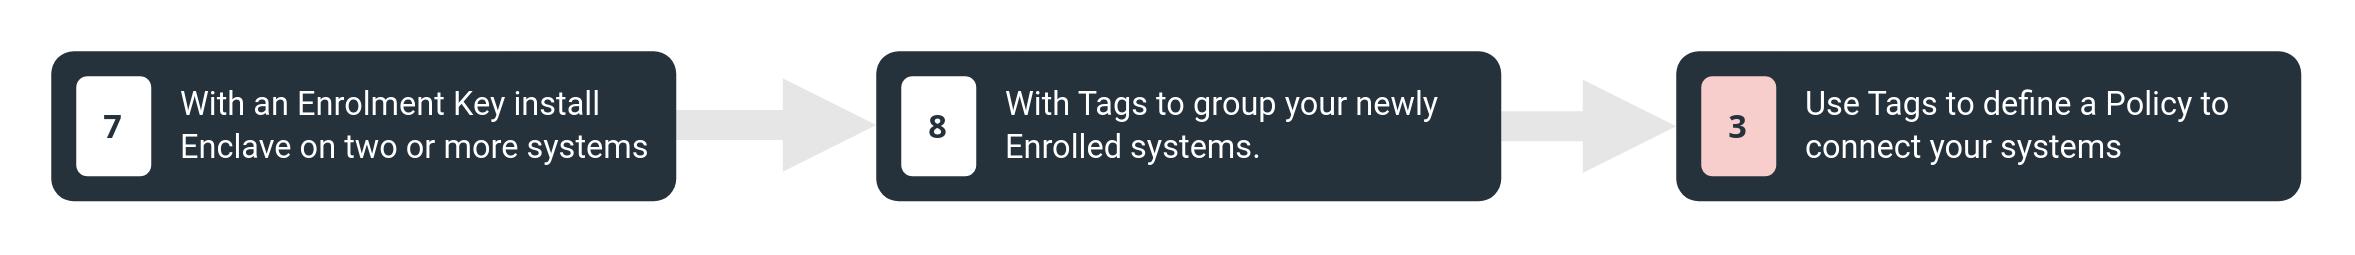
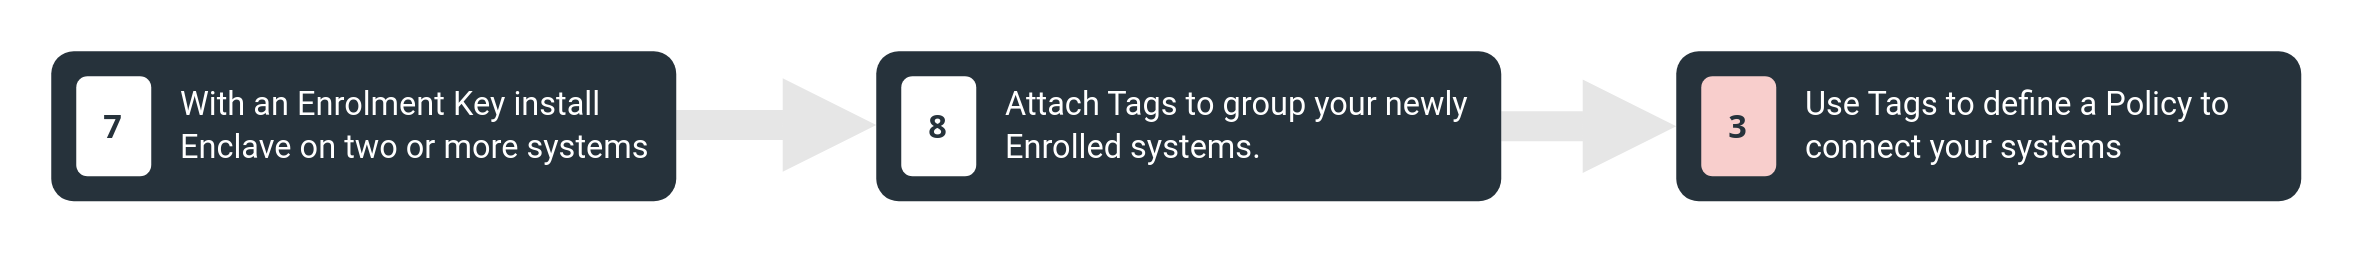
node "With Tags to group your newly Enrolled systems.": label "With Tags to group your newly Enrolled systems." -> "Attach Tags to group your newly Enrolled systems."
